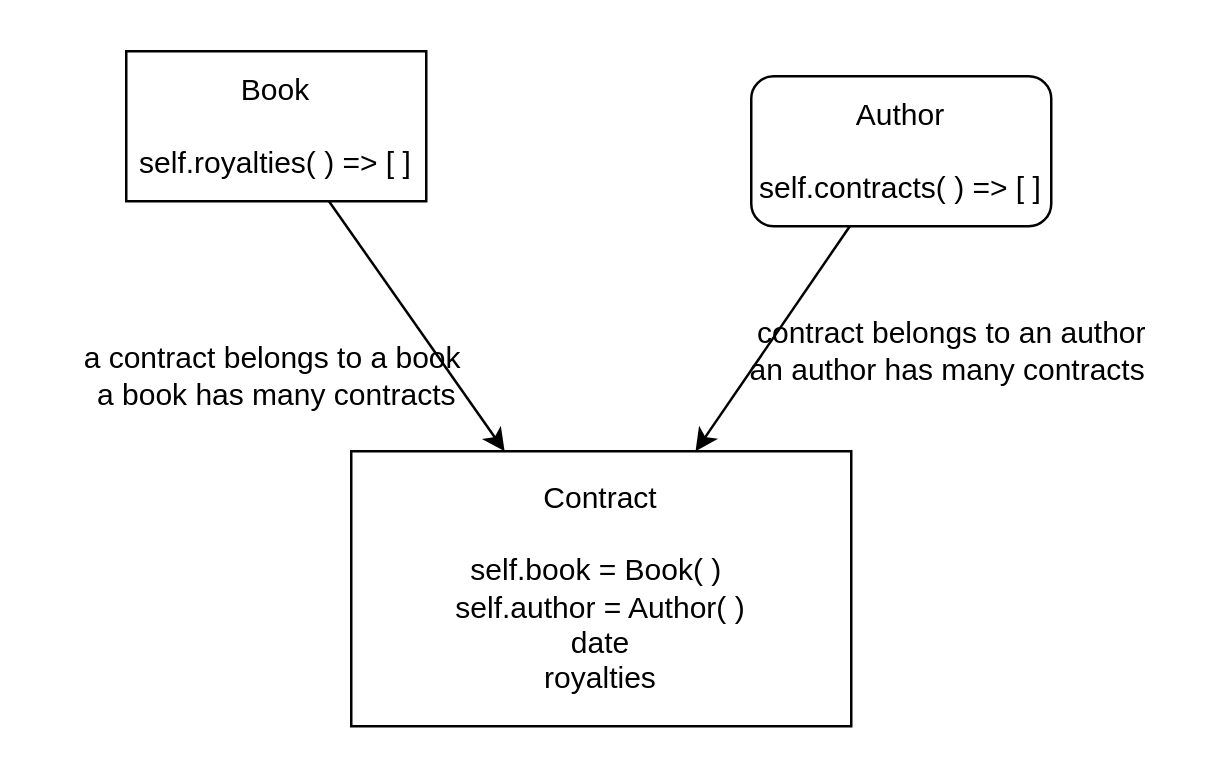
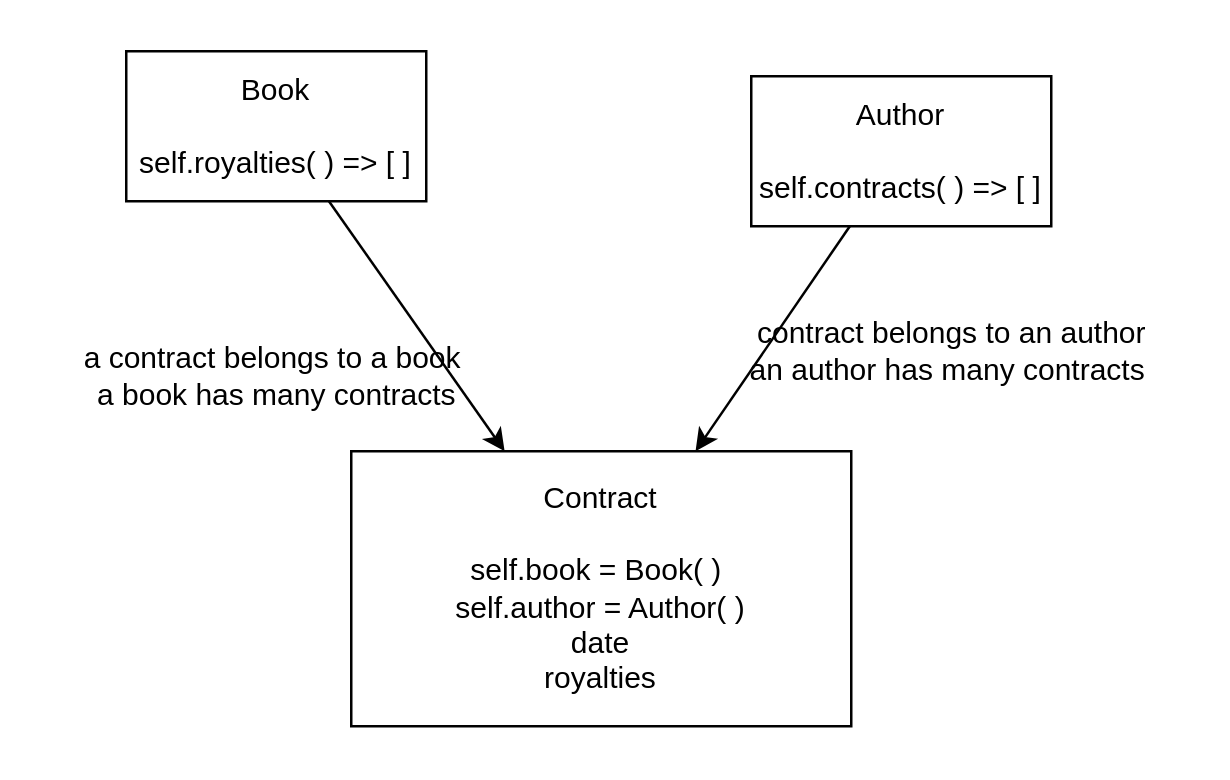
node "Author self.contracts( ) => [ ]": shape rounded rectangle -> rectangle
